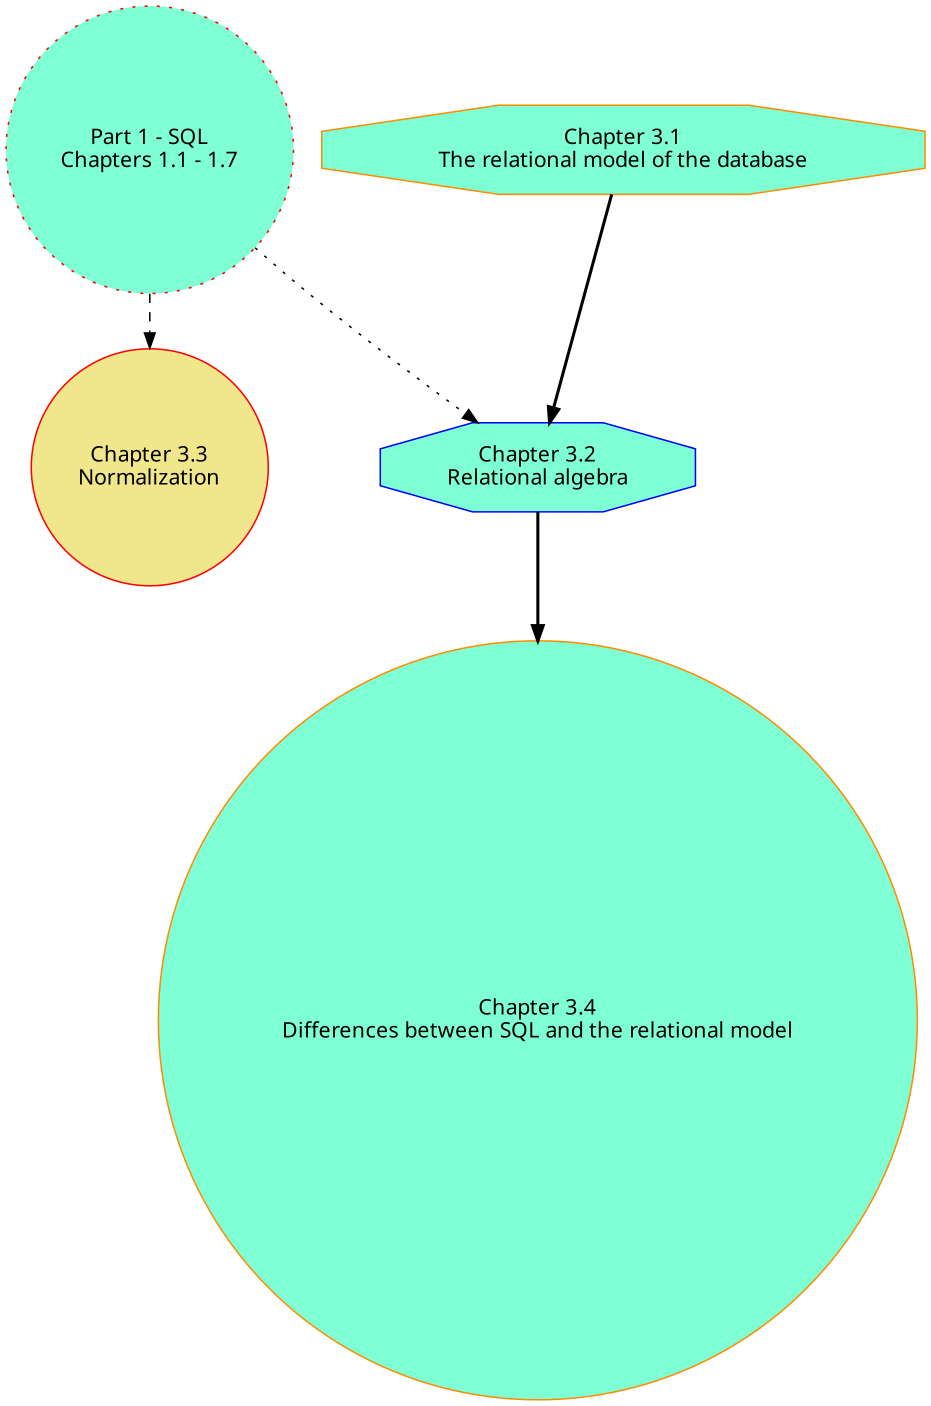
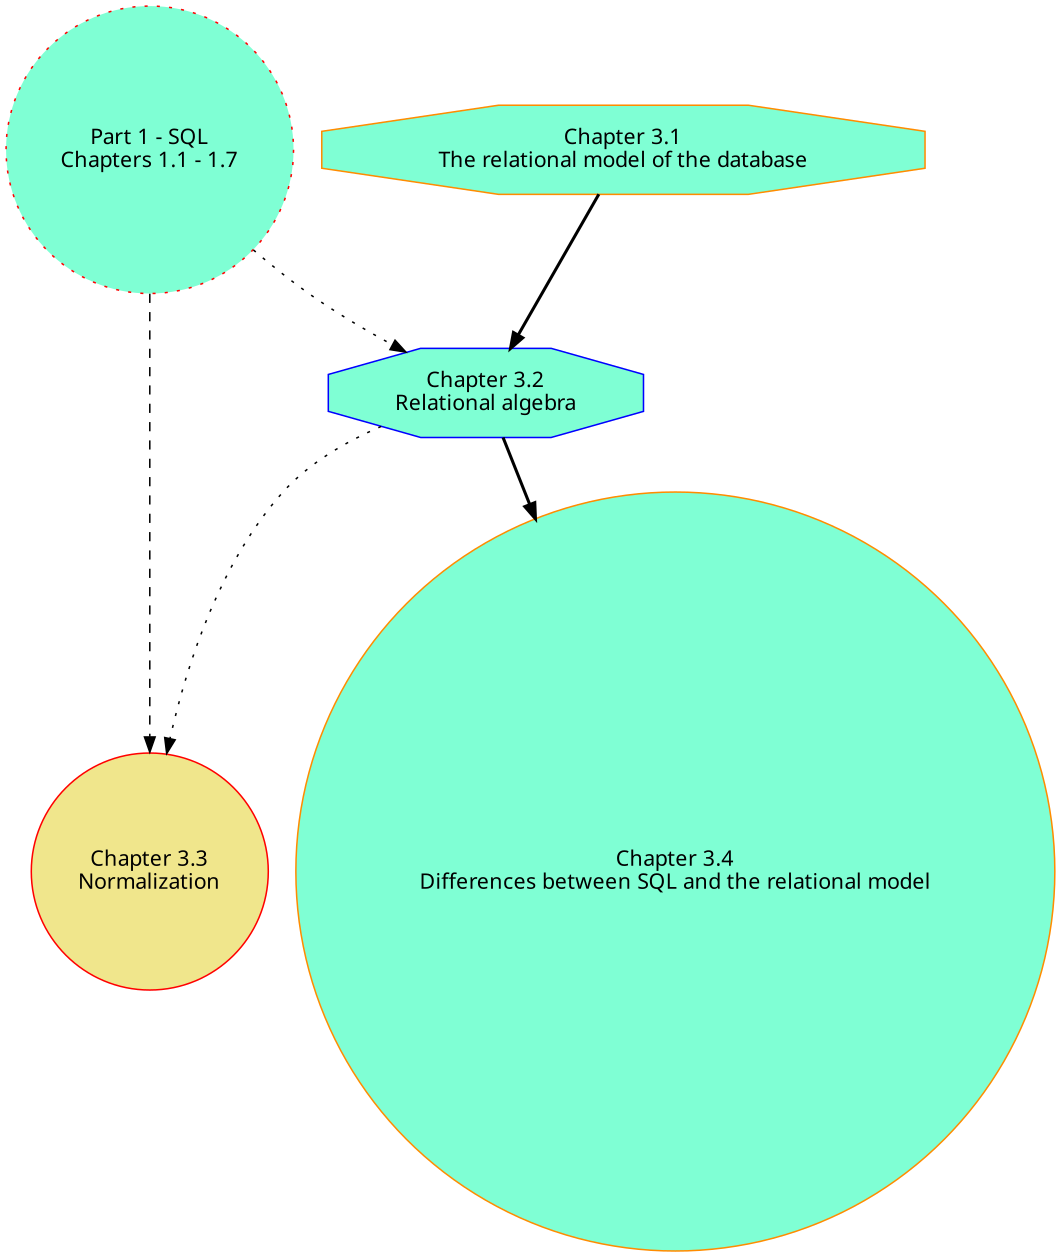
edge "Chapter 3.2 Relational algebra" -> "Chapter 3.3 Normalization": added
